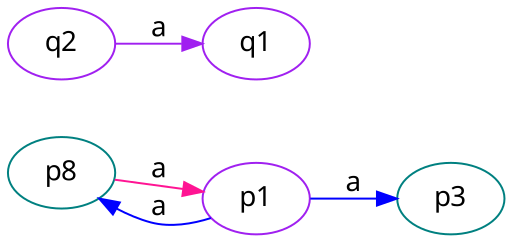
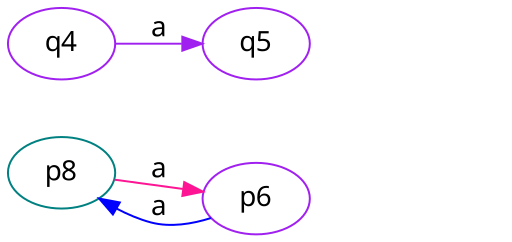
node "q2": label "q2" -> "q4"
node "q1": label "q1" -> "q5"
node "p1": label "p1" -> "p6"
node "p3": removed
